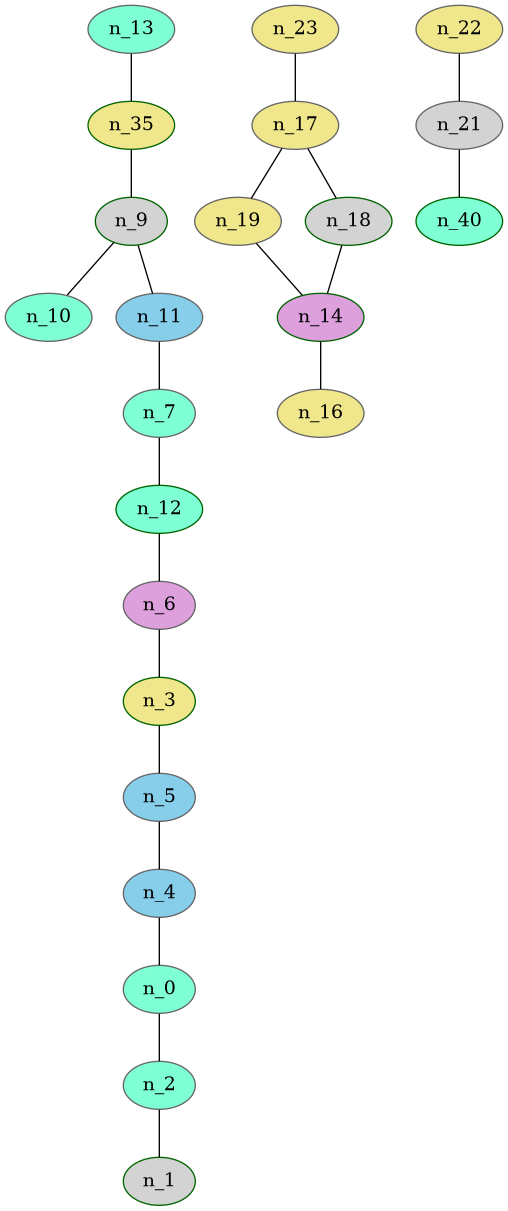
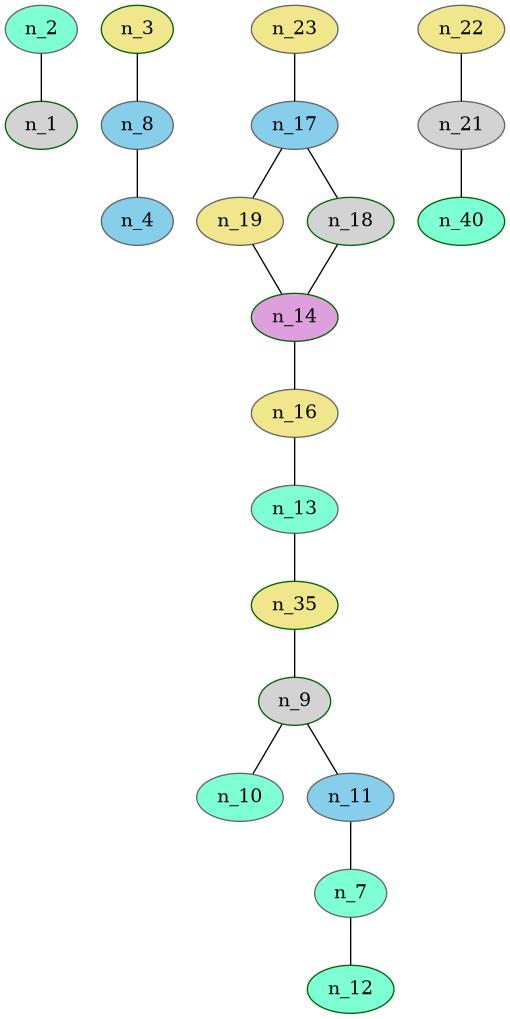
node "n_17": fillcolor khaki -> skyblue
edge "n_16" -- "n_13": added
node "n_6": removed
node "n_5": label "n_5" -> "n_8"
node "n_0": removed
